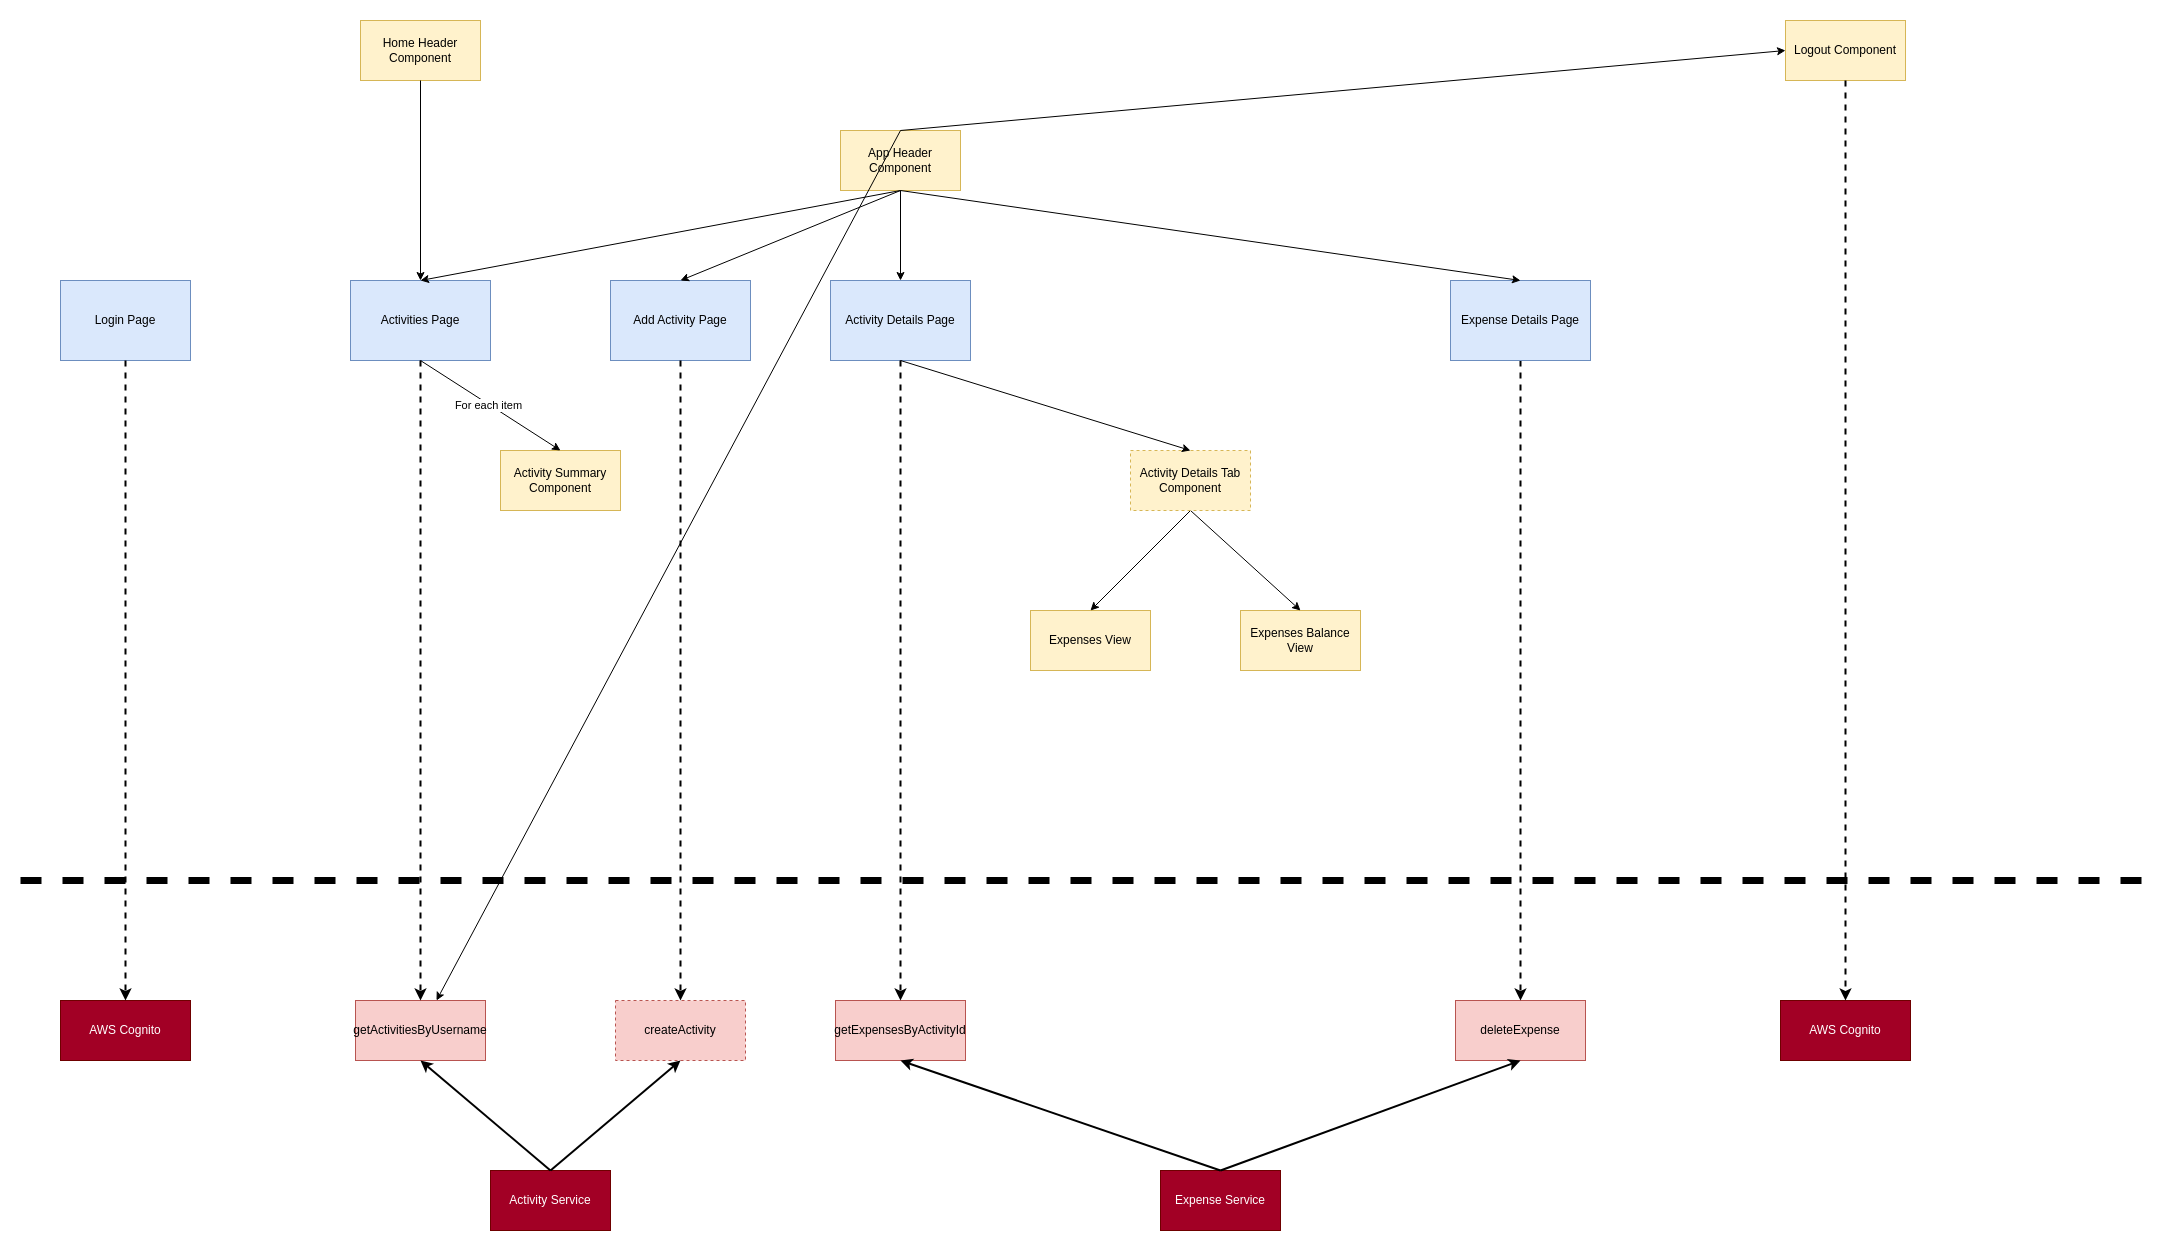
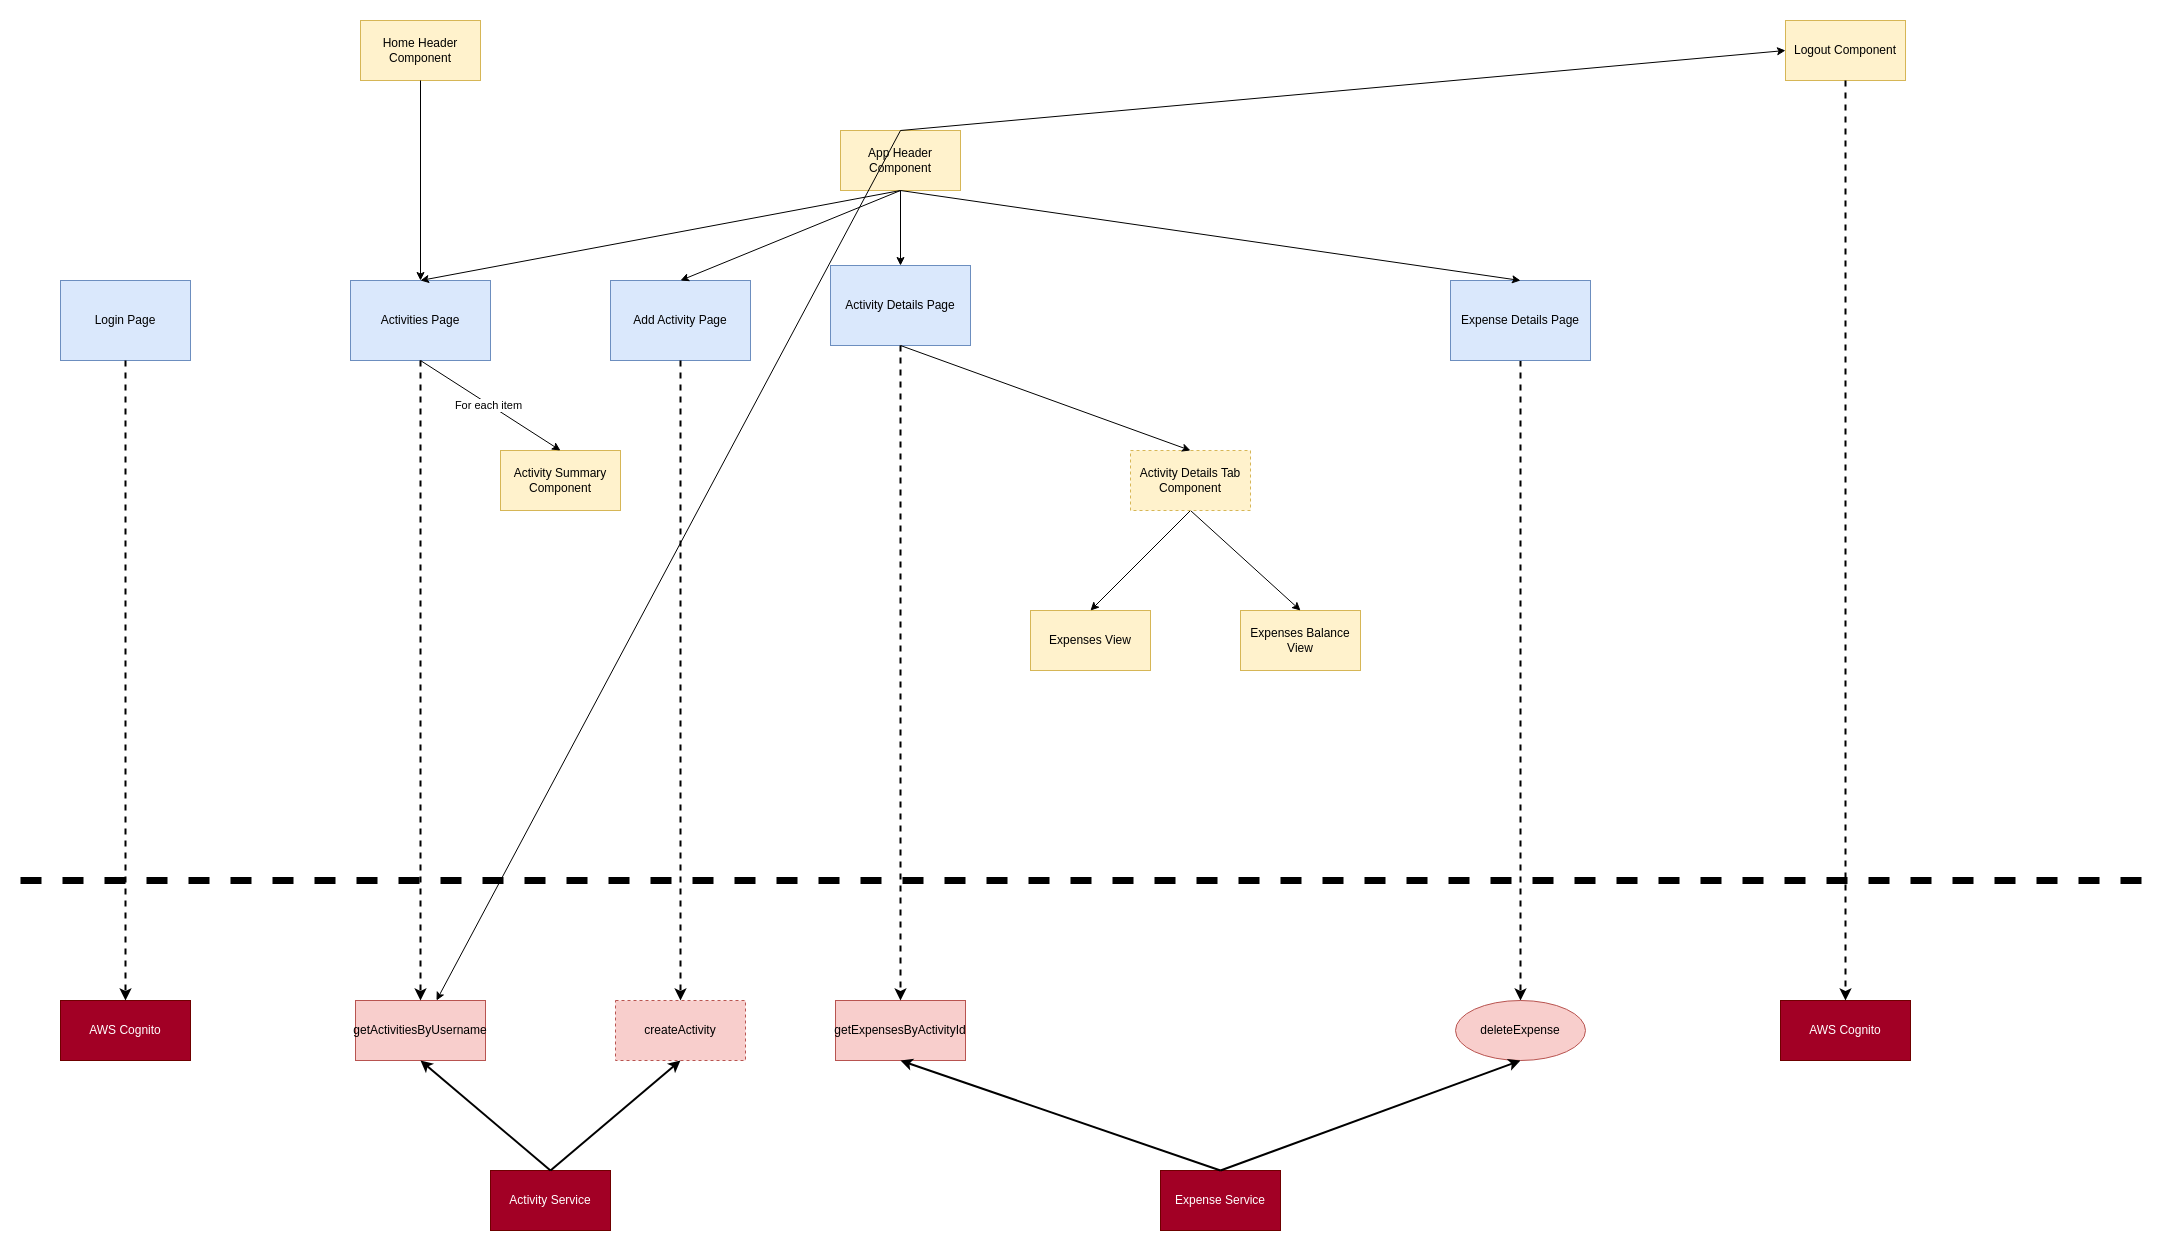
node "Activity Details Page": moved (901, 321) -> (901, 306)
node "deleteExpense": shape rectangle -> ellipse
